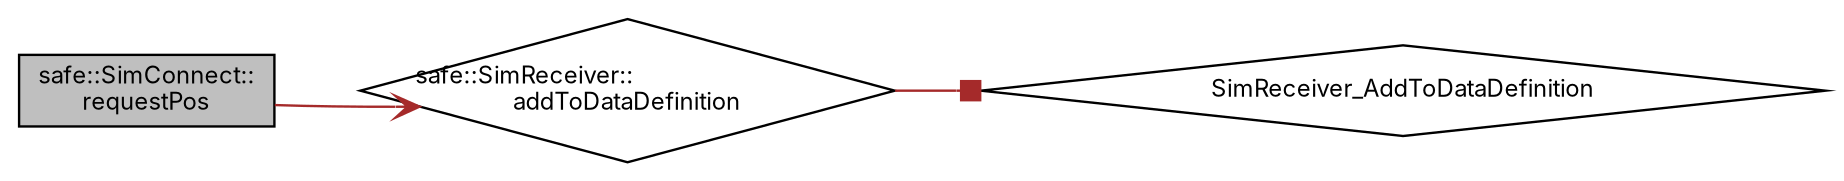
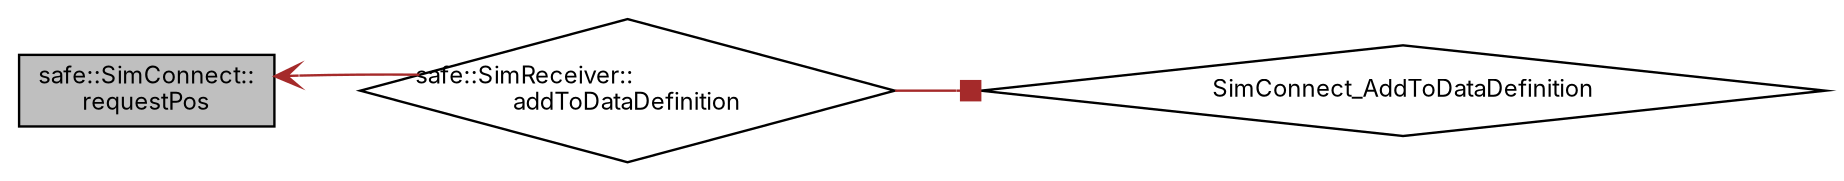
node "SimReceiver_AddToDataDefinition": label "SimReceiver_AddToDataDefinition" -> "SimConnect_AddToDataDefinition"
edge "safe::SimConnect:: requestPos" -> "safe::SimReceiver:: addToDataDefinition": reversed
